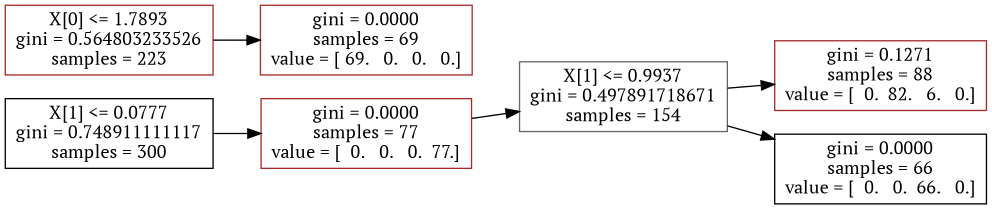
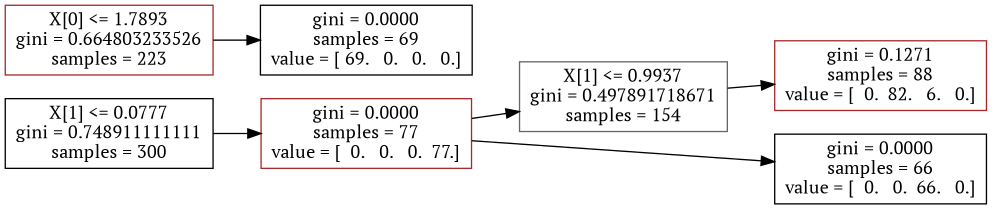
node "X[0] <= 1.7893 gini = 0.564803233526 samples = 223": label "X[0] <= 1.7893 gini = 0.564803233526 samples = 223" -> "X[0] <= 1.7893 gini = 0.664803233526 samples = 223"
node "gini = 0.0000 samples = 69 value = [ 69.   0.   0.   0.]": color brown -> black
edge "X[1] <= 0.9937 gini = 0.497891718671 samples = 154" -> "gini = 0.0000 samples = 66 value = [  0.   0.  66.   0.]": now "gini = 0.0000 samples = 77 value = [  0.   0.   0.  77.]" -> "gini = 0.0000 samples = 66 value = [  0.   0.  66.   0.]"
node "X[1] <= 0.0777 gini = 0.748911111117 samples = 300": label "X[1] <= 0.0777 gini = 0.748911111117 samples = 300" -> "X[1] <= 0.0777 gini = 0.748911111111 samples = 300"
